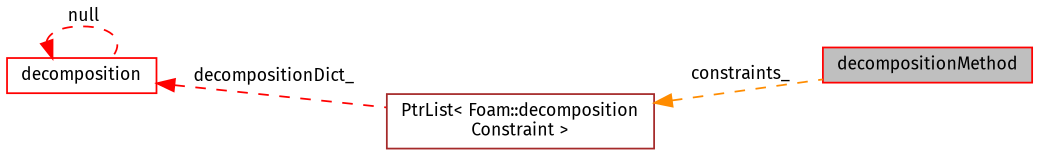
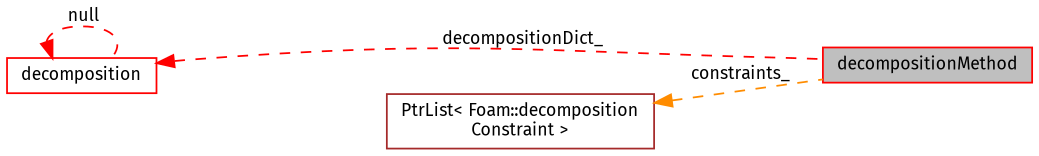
edge "PtrList< Foam::decomposition Constraint >" -> "decomposition": now "decompositionMethod" -> "decomposition"
